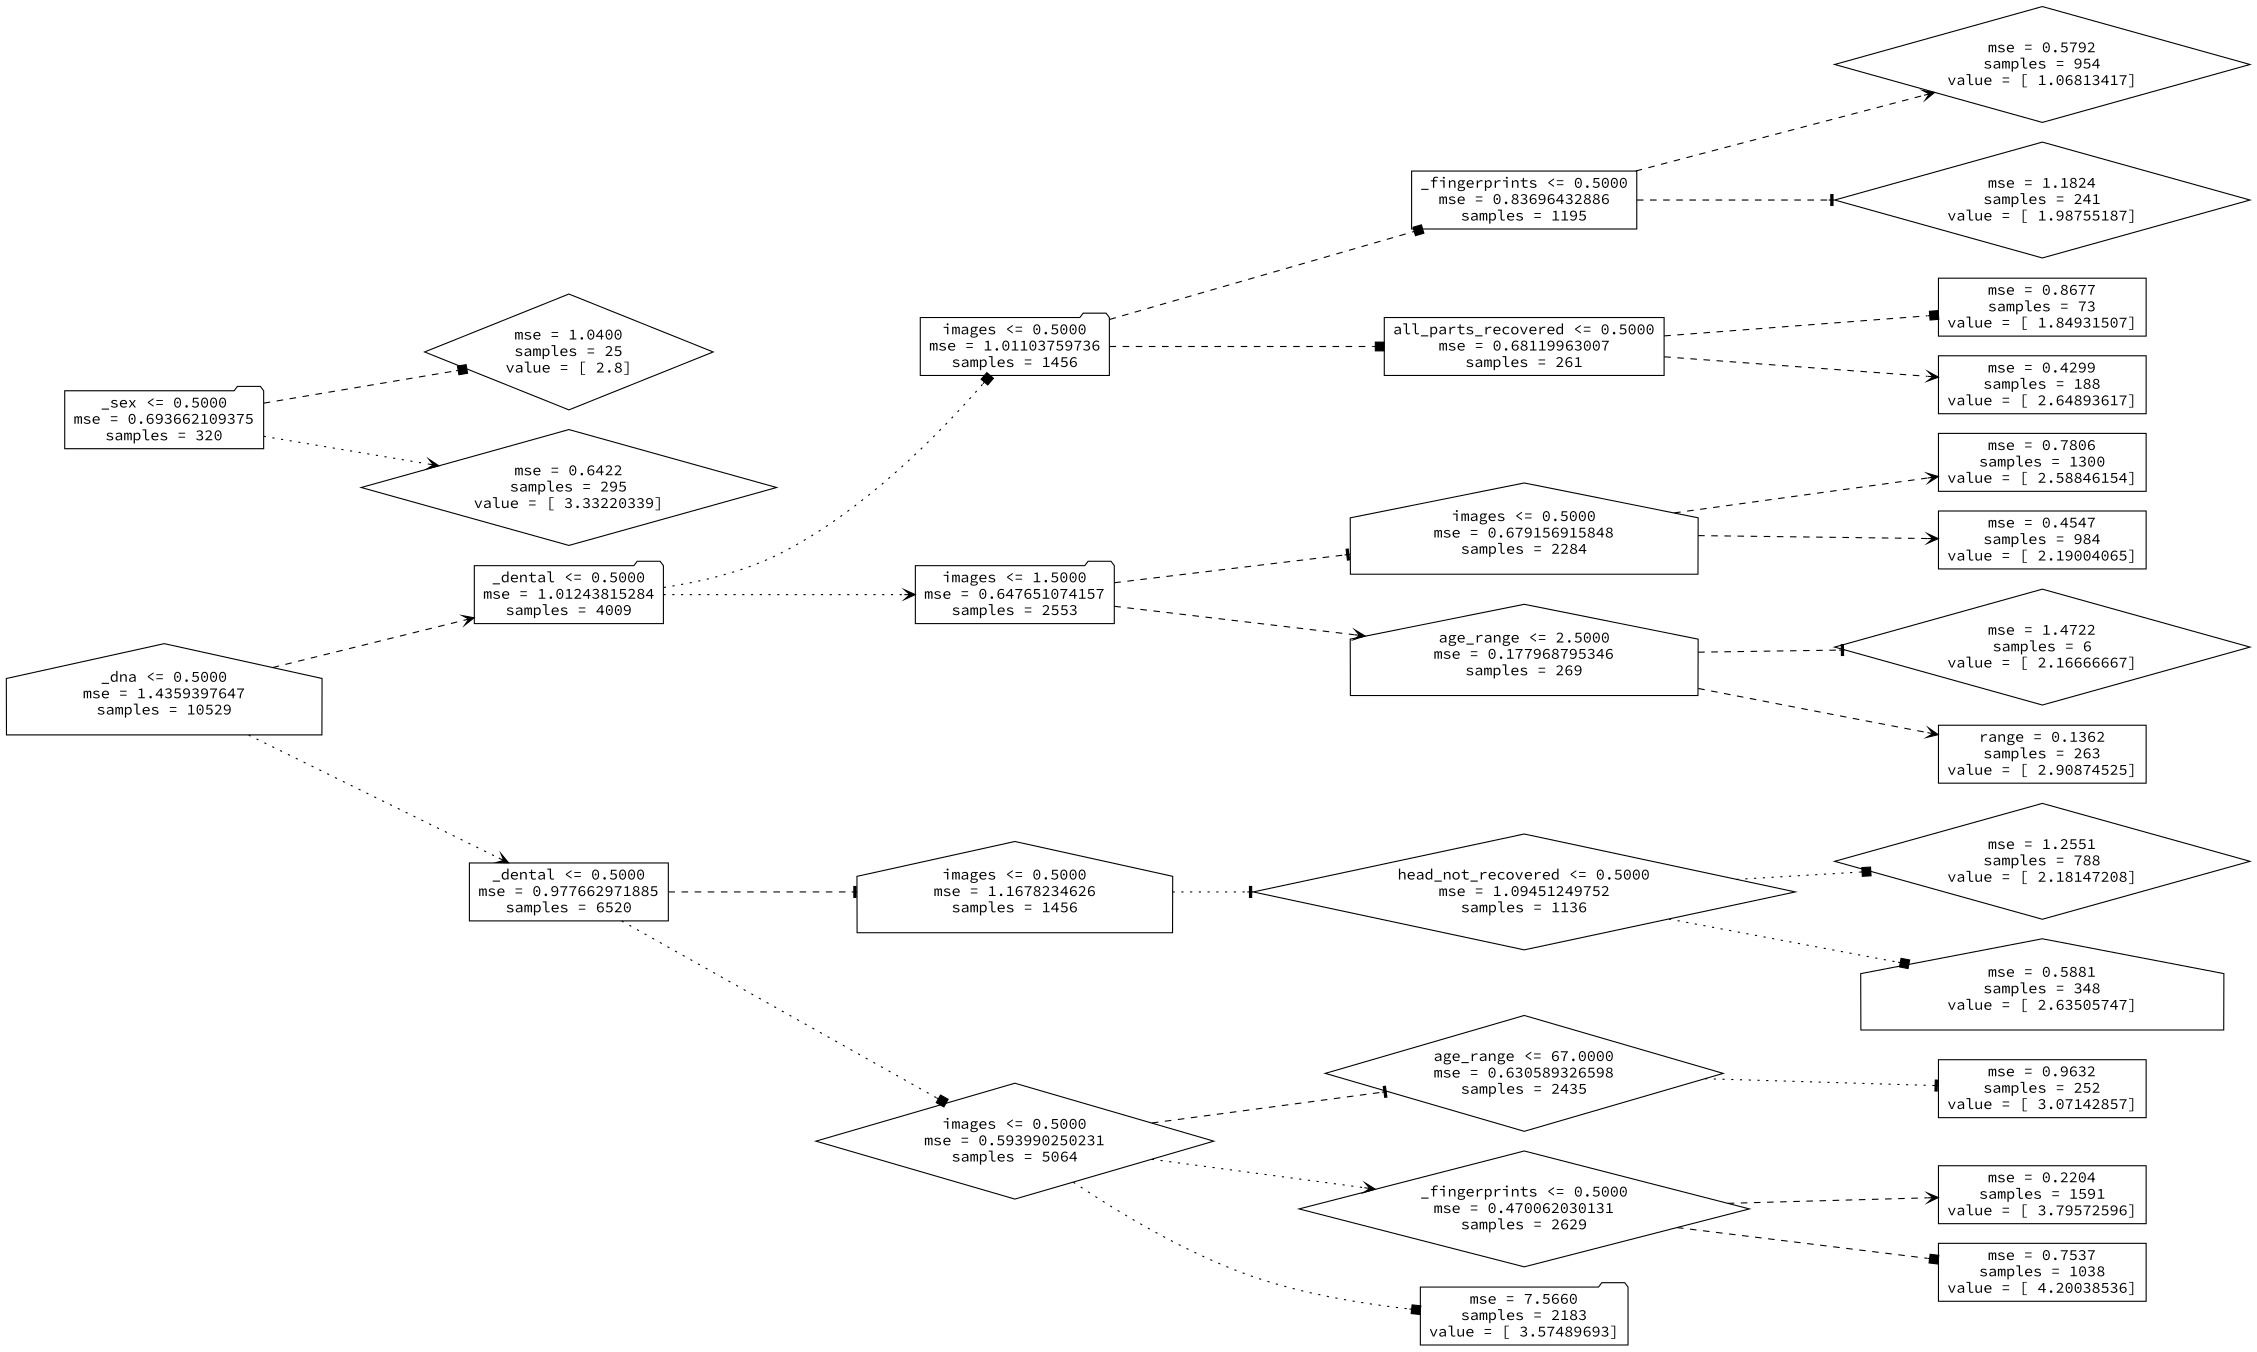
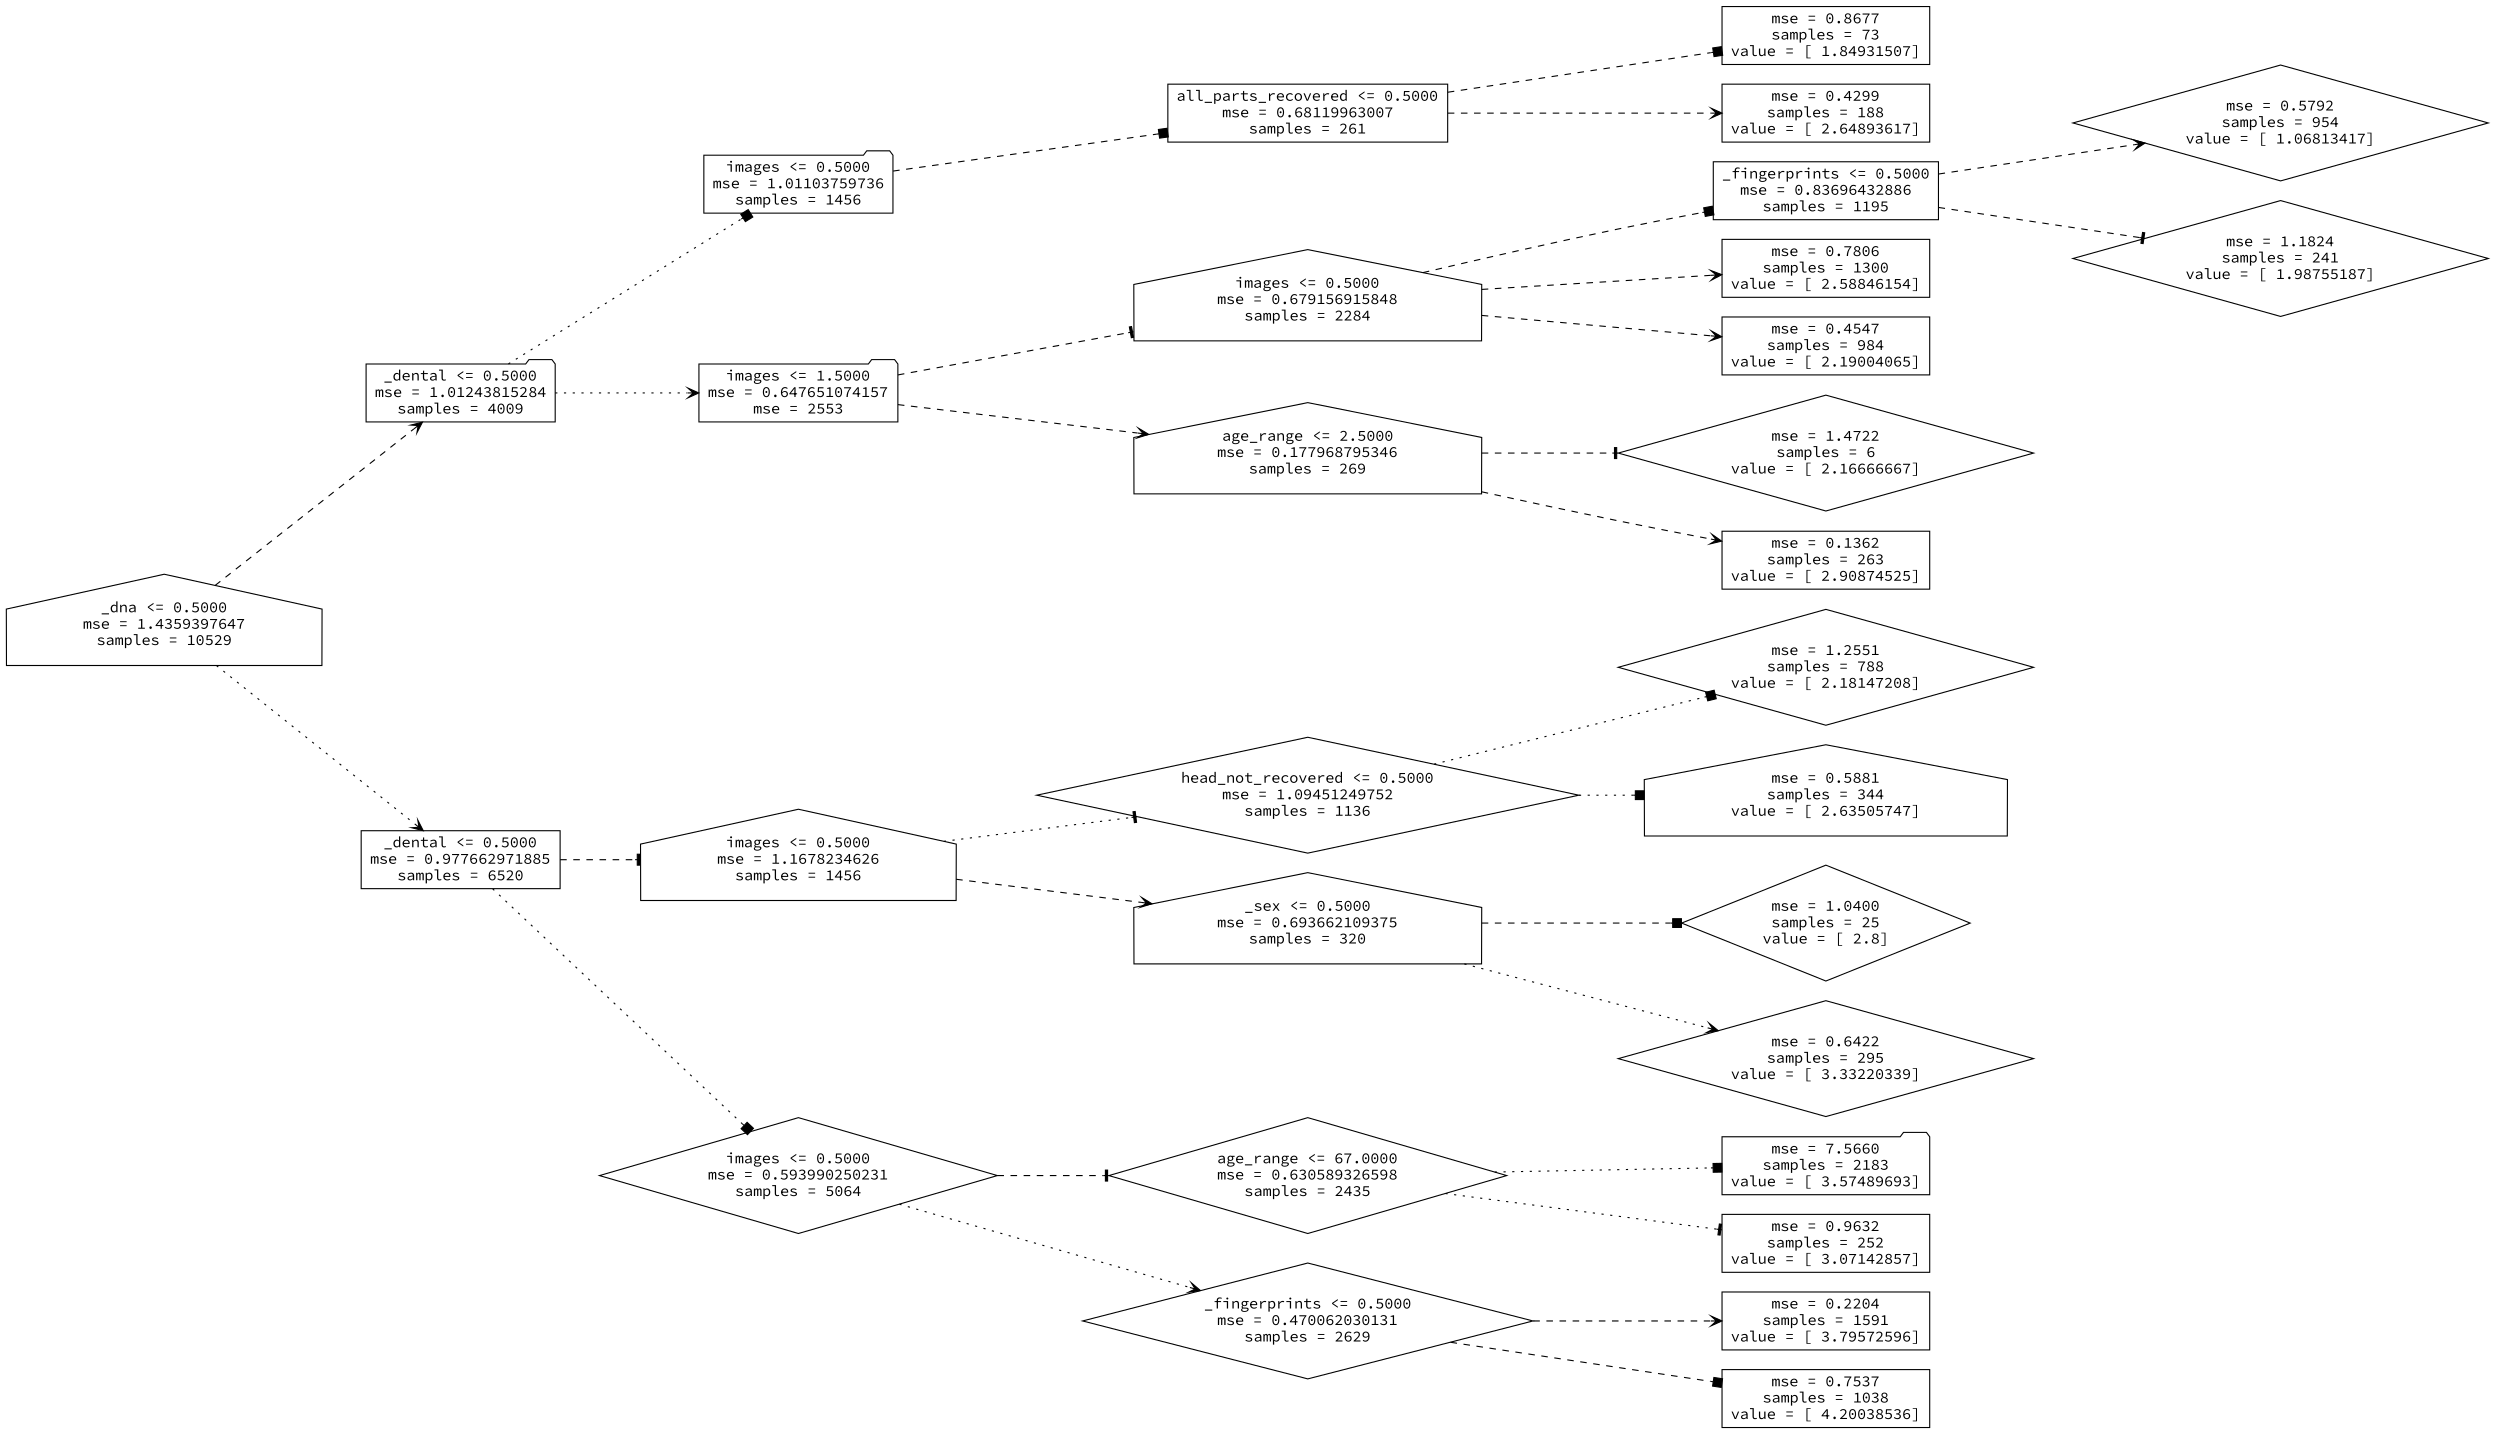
edge "images <= 0.5000 mse = 1.01103759736 samples = 1456" -> "_fingerprints <= 0.5000 mse = 0.83696432886 samples = 1195": now "images <= 0.5000 mse = 0.679156915848 samples = 2284" -> "_fingerprints <= 0.5000 mse = 0.83696432886 samples = 1195"
node "_sex <= 0.5000 mse = 0.693662109375 samples = 320": shape folder -> house
node "images <= 1.5000 mse = 0.647651074157 samples = 2553": label "images <= 1.5000 mse = 0.647651074157 samples = 2553" -> "images <= 1.5000 mse = 0.647651074157 mse = 2553"
node "range = 0.1362 samples = 263 value = [ 2.90874525]": label "range = 0.1362 samples = 263 value = [ 2.90874525]" -> "mse = 0.1362 samples = 263 value = [ 2.90874525]"
edge "images <= 0.5000 mse = 1.1678234626 samples = 1456" -> "_sex <= 0.5000 mse = 0.693662109375 samples = 320": added
node "mse = 0.5881 samples = 348 value = [ 2.63505747]": label "mse = 0.5881 samples = 348 value = [ 2.63505747]" -> "mse = 0.5881 samples = 344 value = [ 2.63505747]"
edge "images <= 0.5000 mse = 0.593990250231 samples = 5064" -> "mse = 7.5660 samples = 2183 value = [ 3.57489693]": now "age_range <= 67.0000 mse = 0.630589326598 samples = 2435" -> "mse = 7.5660 samples = 2183 value = [ 3.57489693]"
